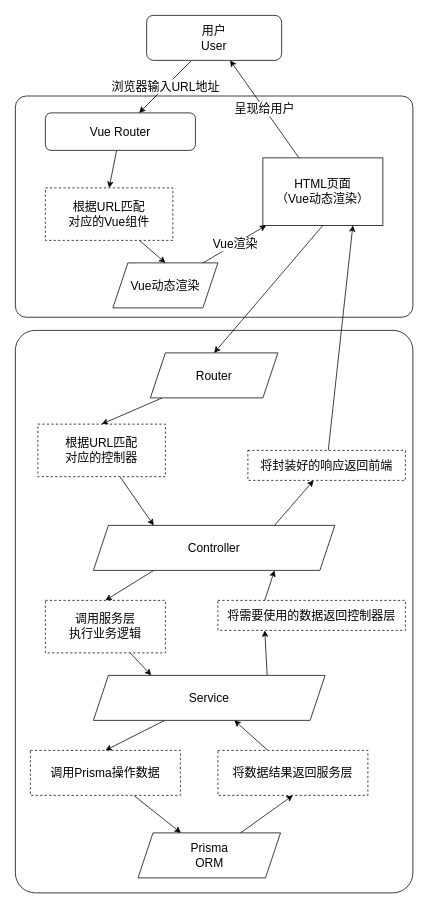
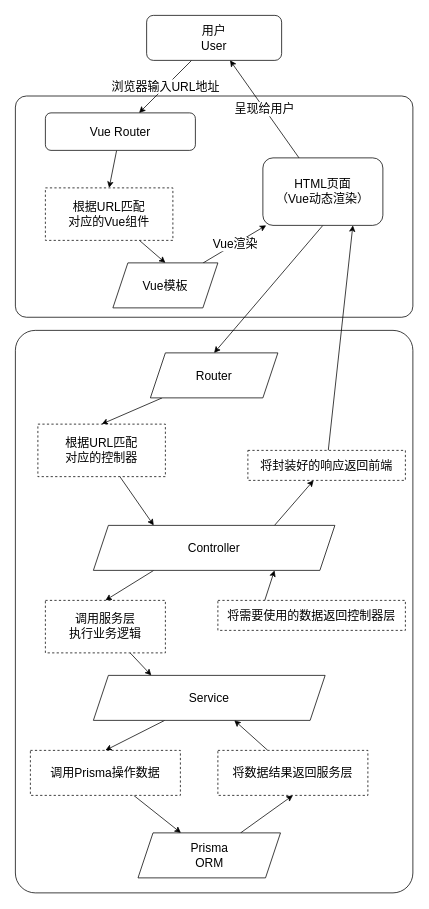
node "HTML页面 （Vue动态渲染）": shape rectangle -> rounded rectangle
node "Vue动态渲染": label "Vue动态渲染" -> "Vue模板"
edge "Service" -> "将需要使用的数据返回控制器层": removed
